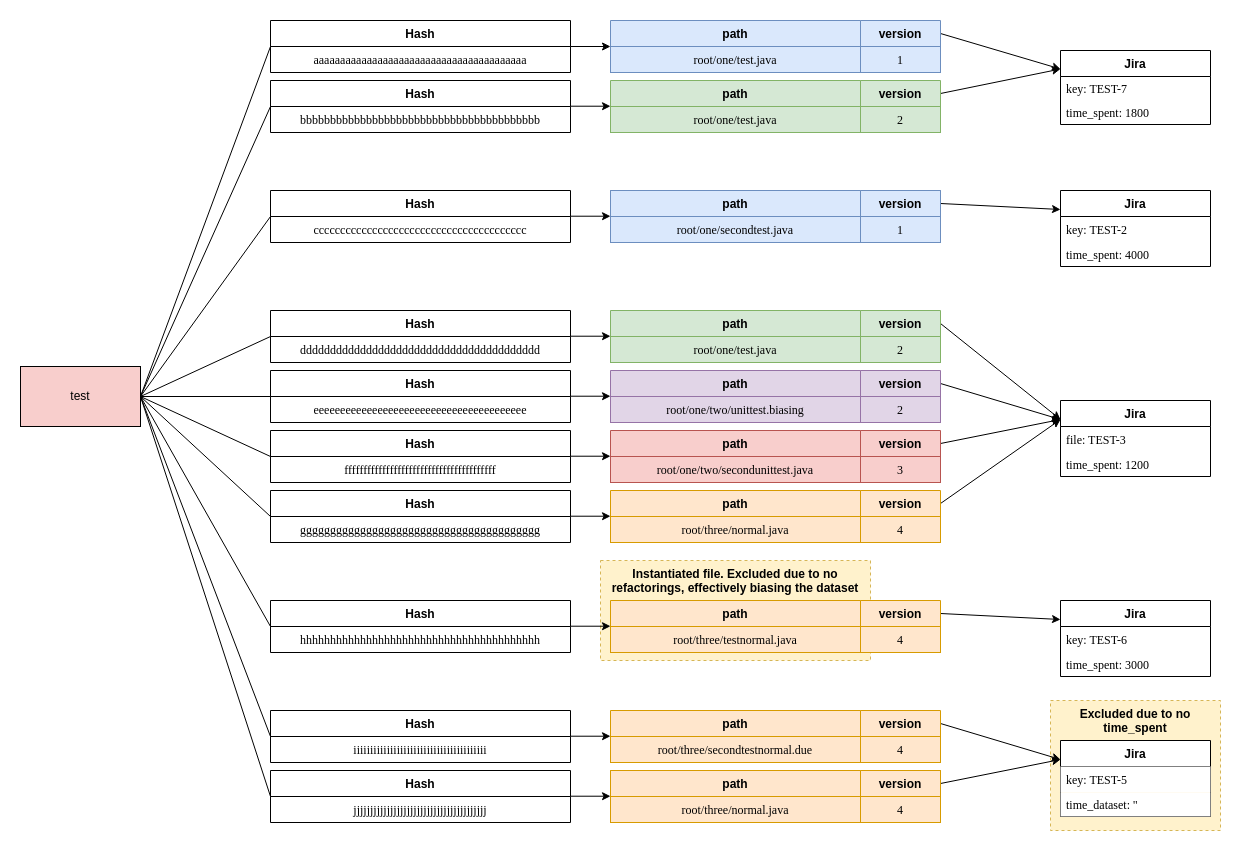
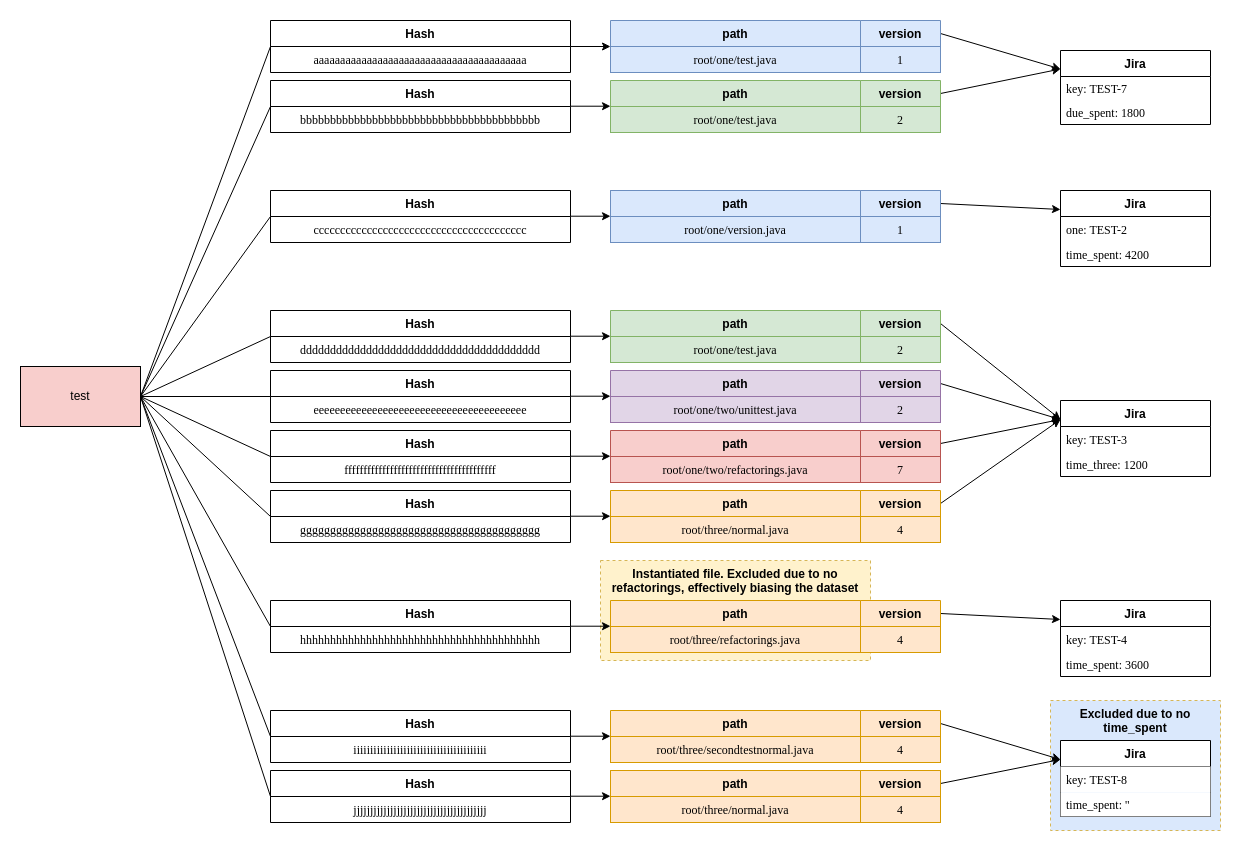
node "time_spent: 1800": label "time_spent: 1800" -> "due_spent: 1800"
node "root/one/secondtest.java": label "root/one/secondtest.java" -> "root/one/version.java"
node "key: TEST-2": label "key: TEST-2" -> "one: TEST-2"
node "time_spent: 4000": label "time_spent: 4000" -> "time_spent: 4200"
node "root/one/two/unittest.biasing": label "root/one/two/unittest.biasing" -> "root/one/two/unittest.java"
node "file: TEST-3": label "file: TEST-3" -> "key: TEST-3"
node "time_spent: 1200": label "time_spent: 1200" -> "time_three: 1200"
node "root/one/two/secondunittest.java": label "root/one/two/secondunittest.java" -> "root/one/two/refactorings.java"
node "3": label "3" -> "7"
node "root/three/testnormal.java": label "root/three/testnormal.java" -> "root/three/refactorings.java"
node "key: TEST-6": label "key: TEST-6" -> "key: TEST-4"
node "time_spent: 3000": label "time_spent: 3000" -> "time_spent: 3600"
node "Excluded due to no time_spent": fillcolor #fff2cc -> #dae8fc
node "root/three/secondtestnormal.due": label "root/three/secondtestnormal.due" -> "root/three/secondtestnormal.java"
node "key: TEST-5": label "key: TEST-5" -> "key: TEST-8"
node "time_dataset: ''": label "time_dataset: ''" -> "time_spent: ''"
